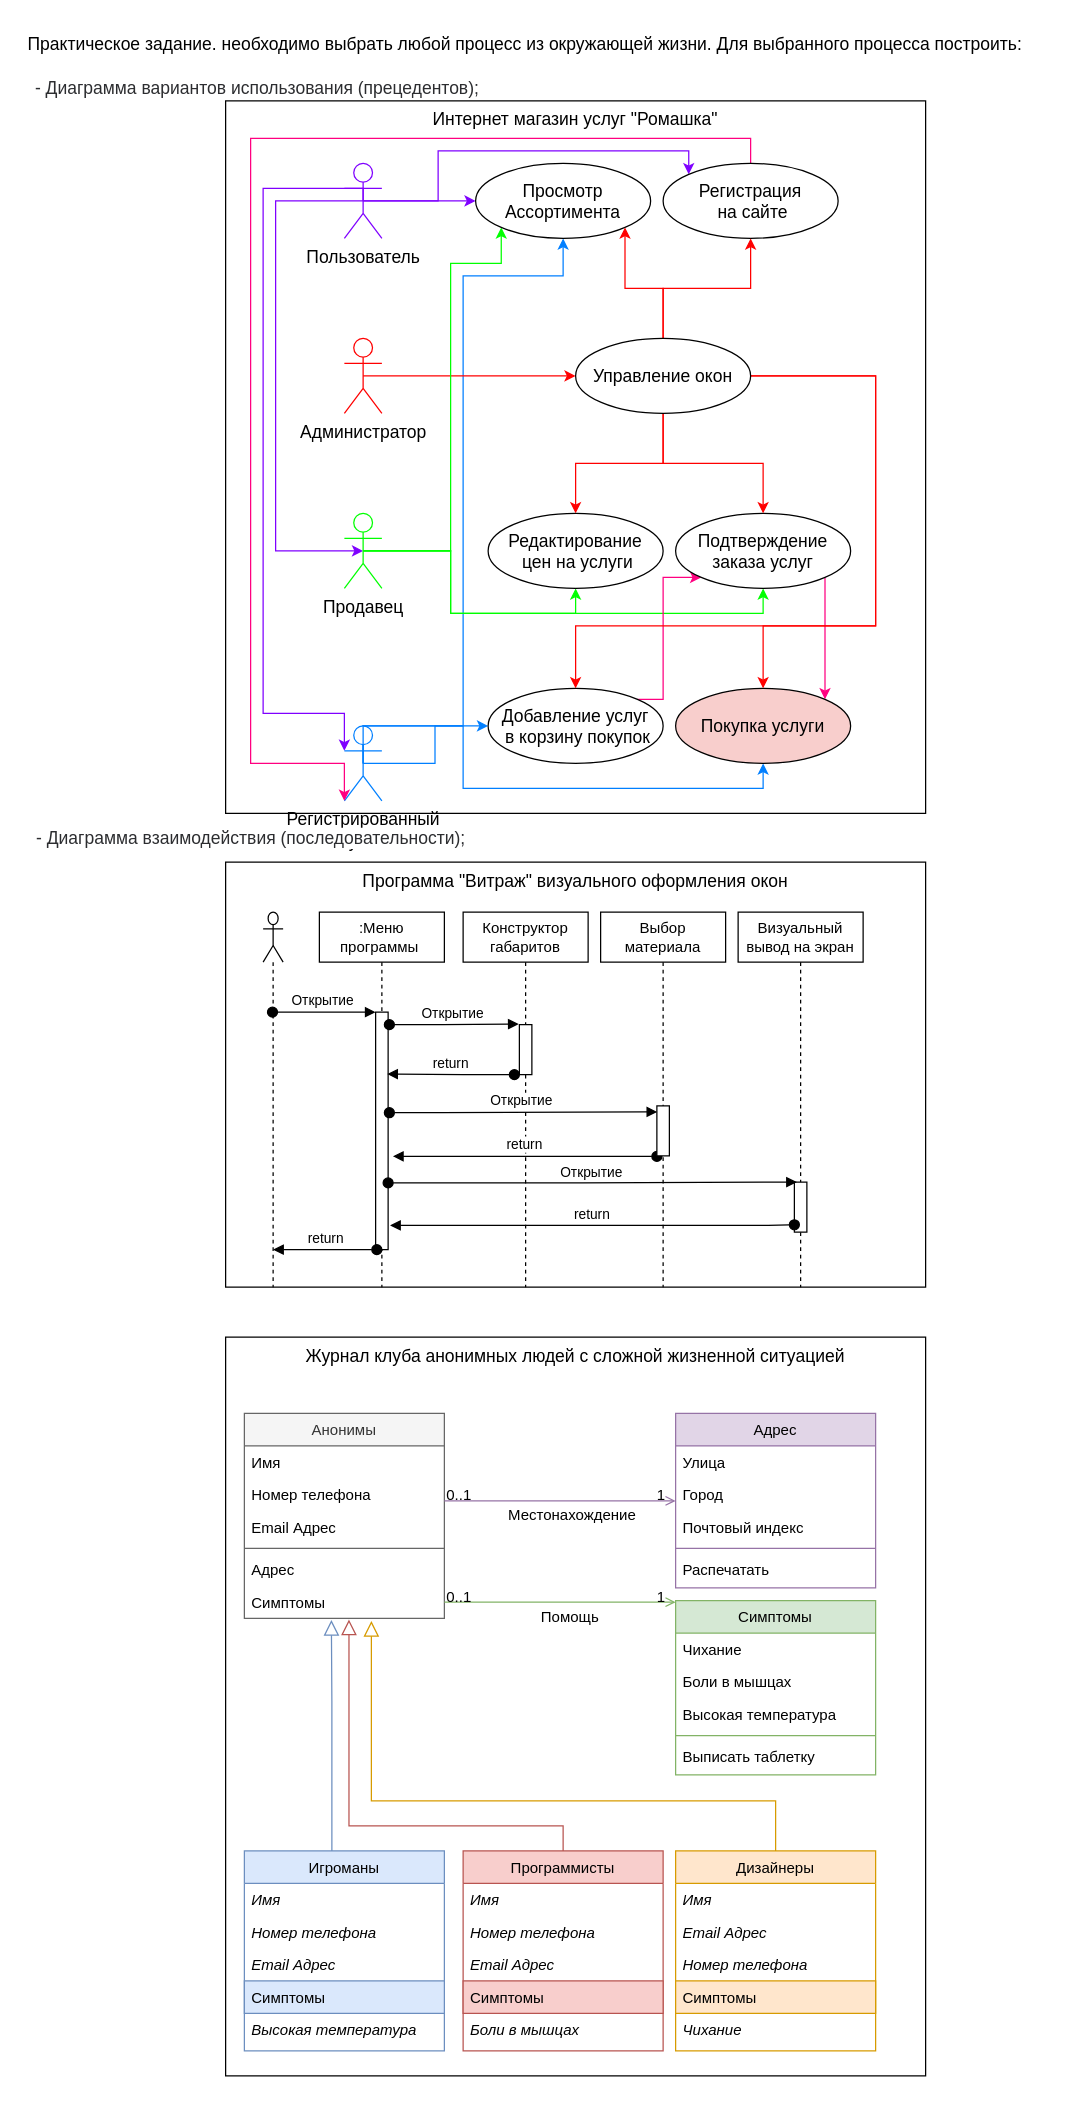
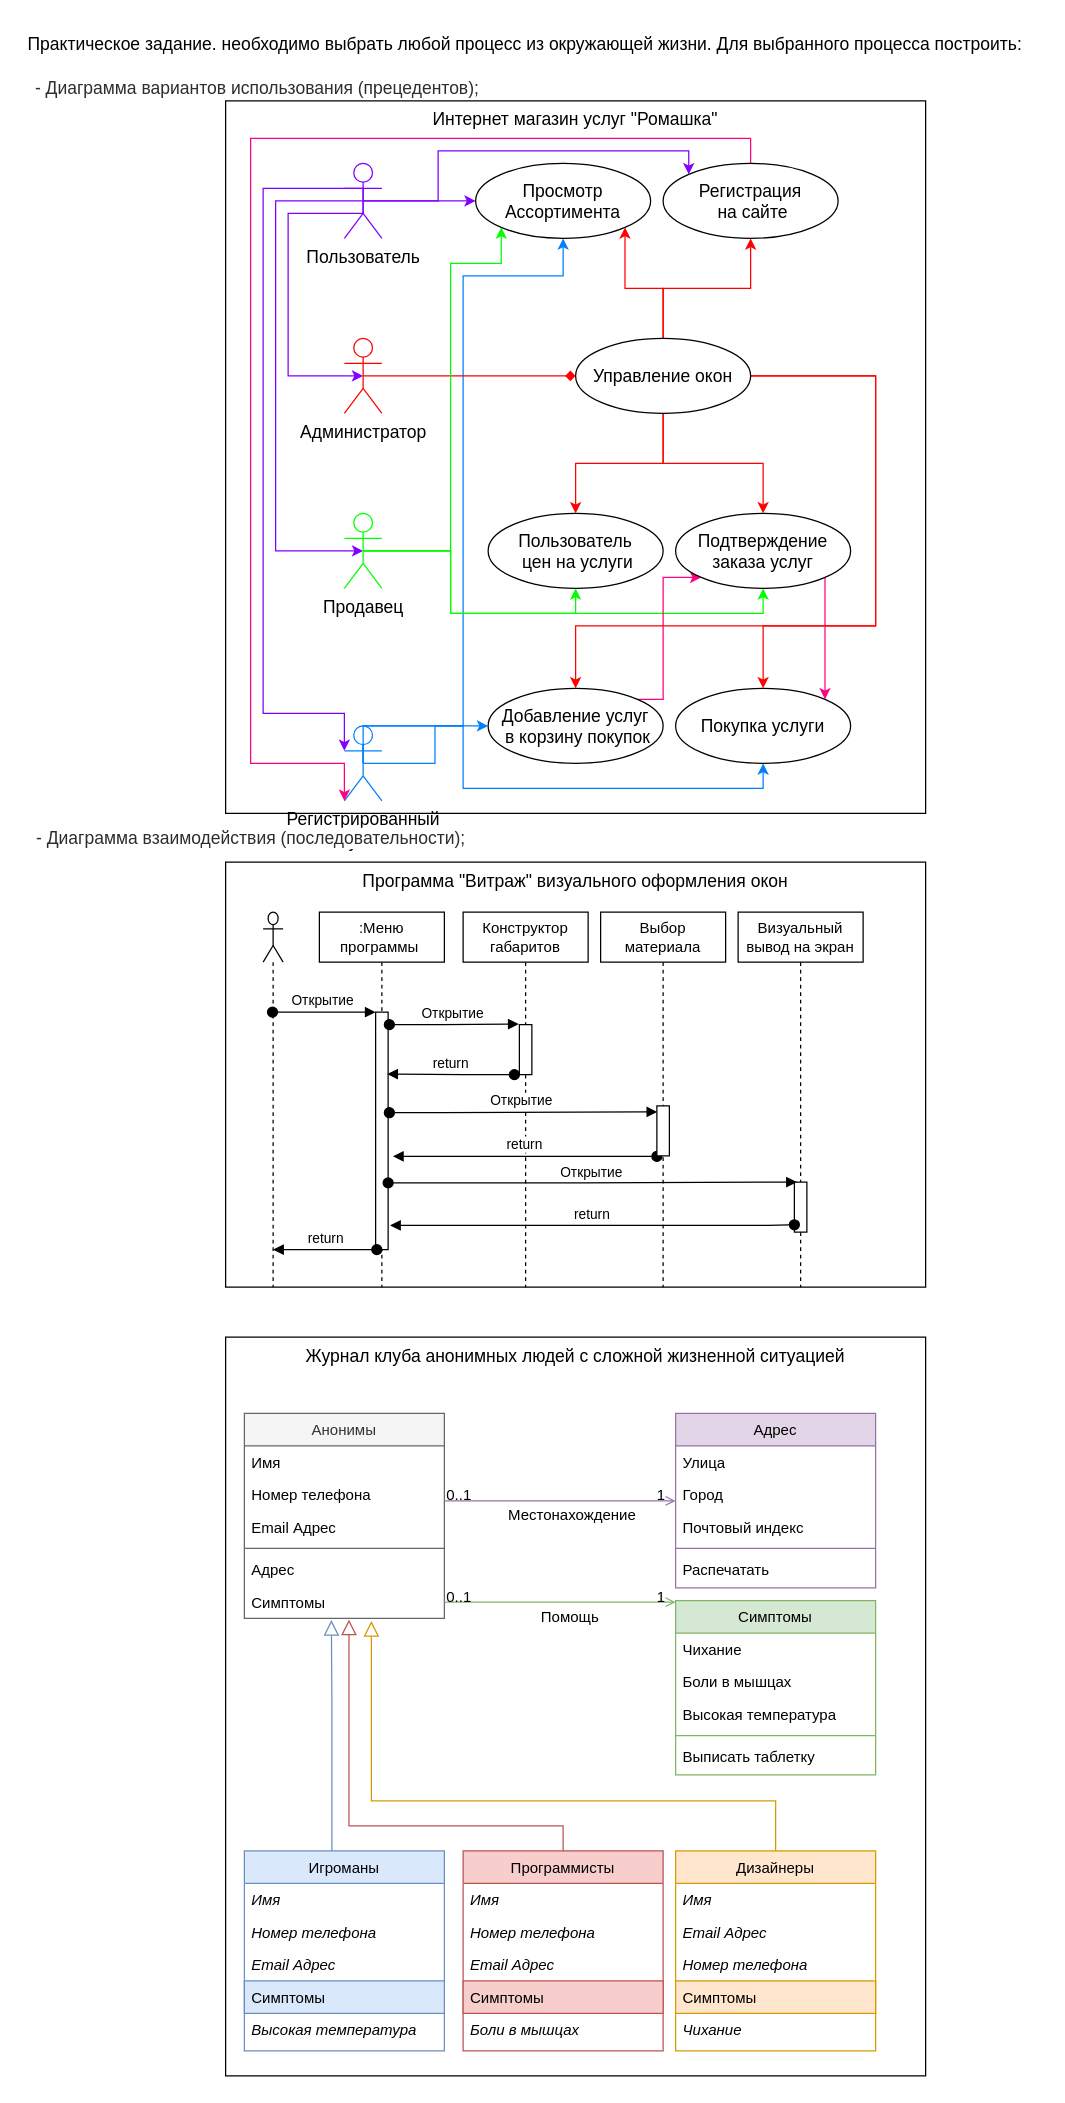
edge "Пользователь" -> "Администратор": added
edge "Администратор" -> "Управление окон": arrowhead classic -> diamond
node "Редактирование цен на услуги": label "Редактирование цен на услуги" -> "Пользователь цен на услуги"
node "Покупка услуги": fillcolor #f8cecc -> #ffffff
